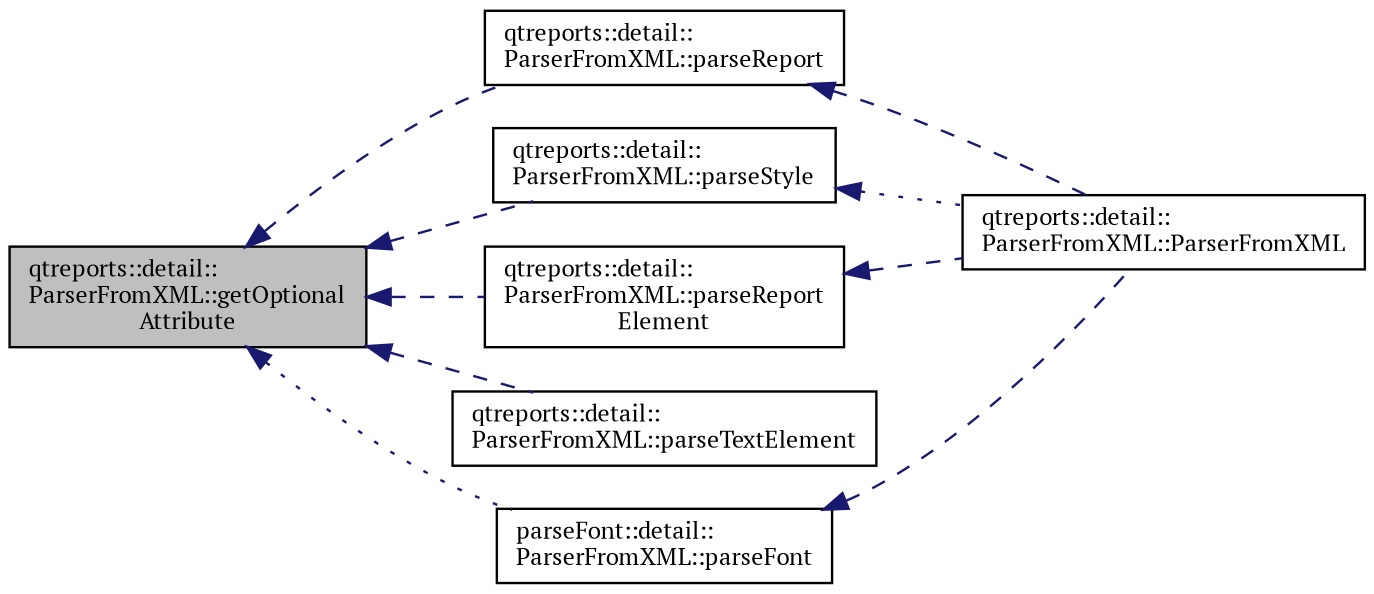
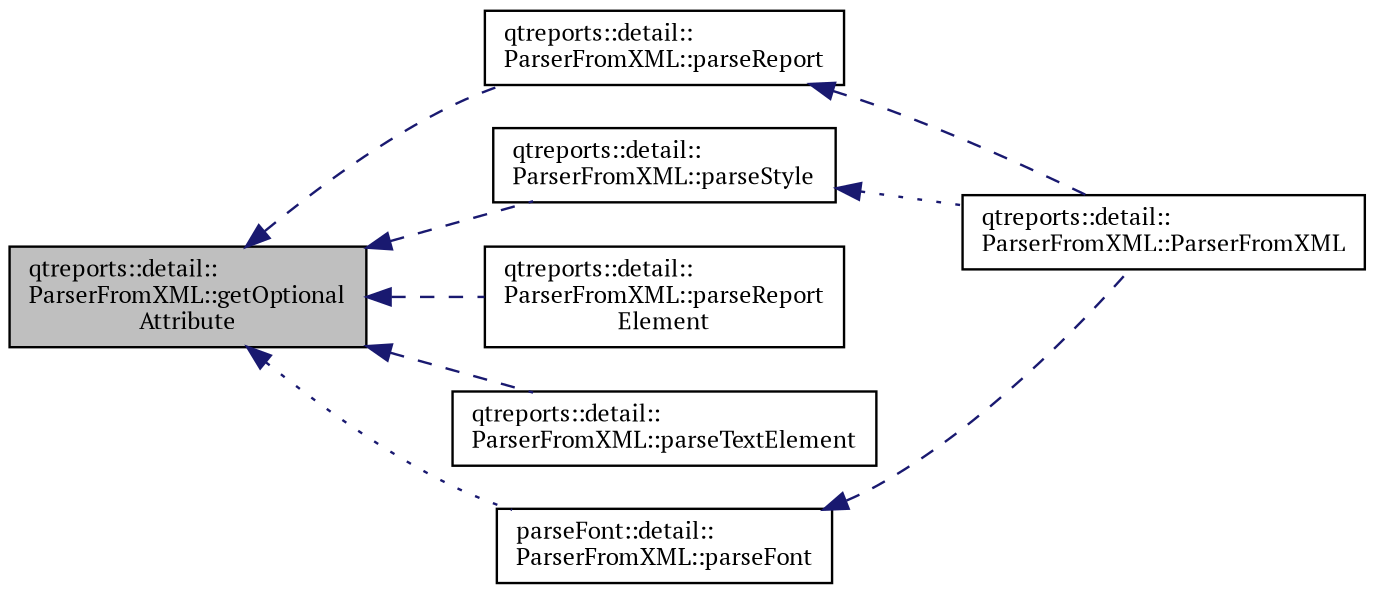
edge "qtreports::detail:: ParserFromXML::ParserFromXML" -> "qtreports::detail:: ParserFromXML::parseReport Element": removed
